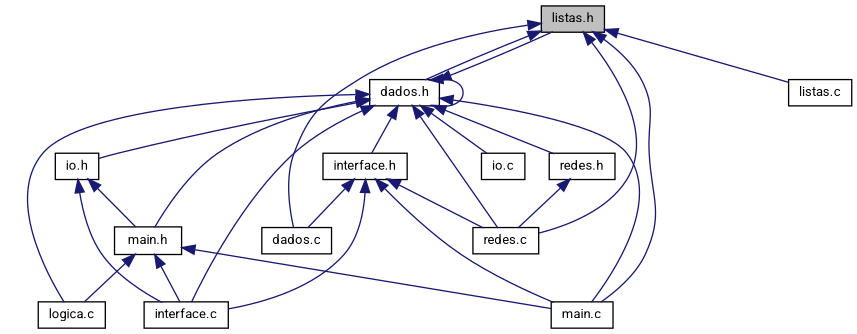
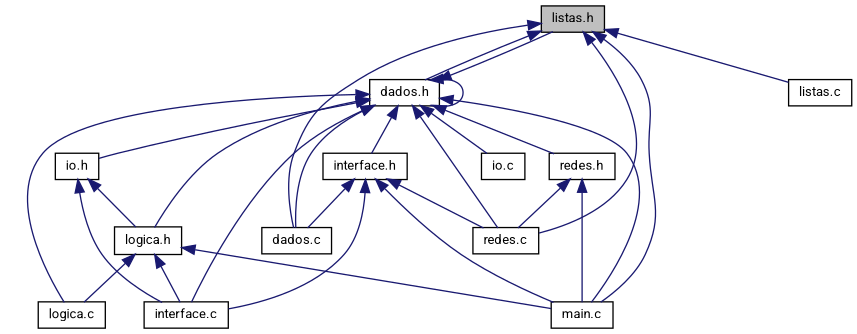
edge "dados.c" -> "dados.h": added
node "main.h": label "main.h" -> "logica.h"
edge "main.c" -> "redes.h": added
